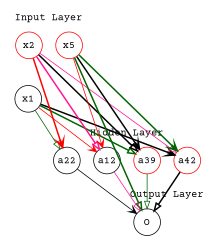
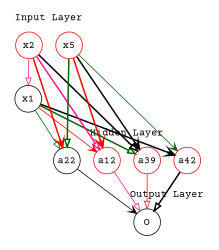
edge "x5" -> "a42": style bold -> solid
edge "x2" -> "a42": now "x2" -> "x1"
edge "x5" -> "a12": style solid -> bold
edge "x5" -> "O": now "x5" -> "a22"
node "a12": color black -> red
edge "a39" -> "O": color darkgreen -> red
